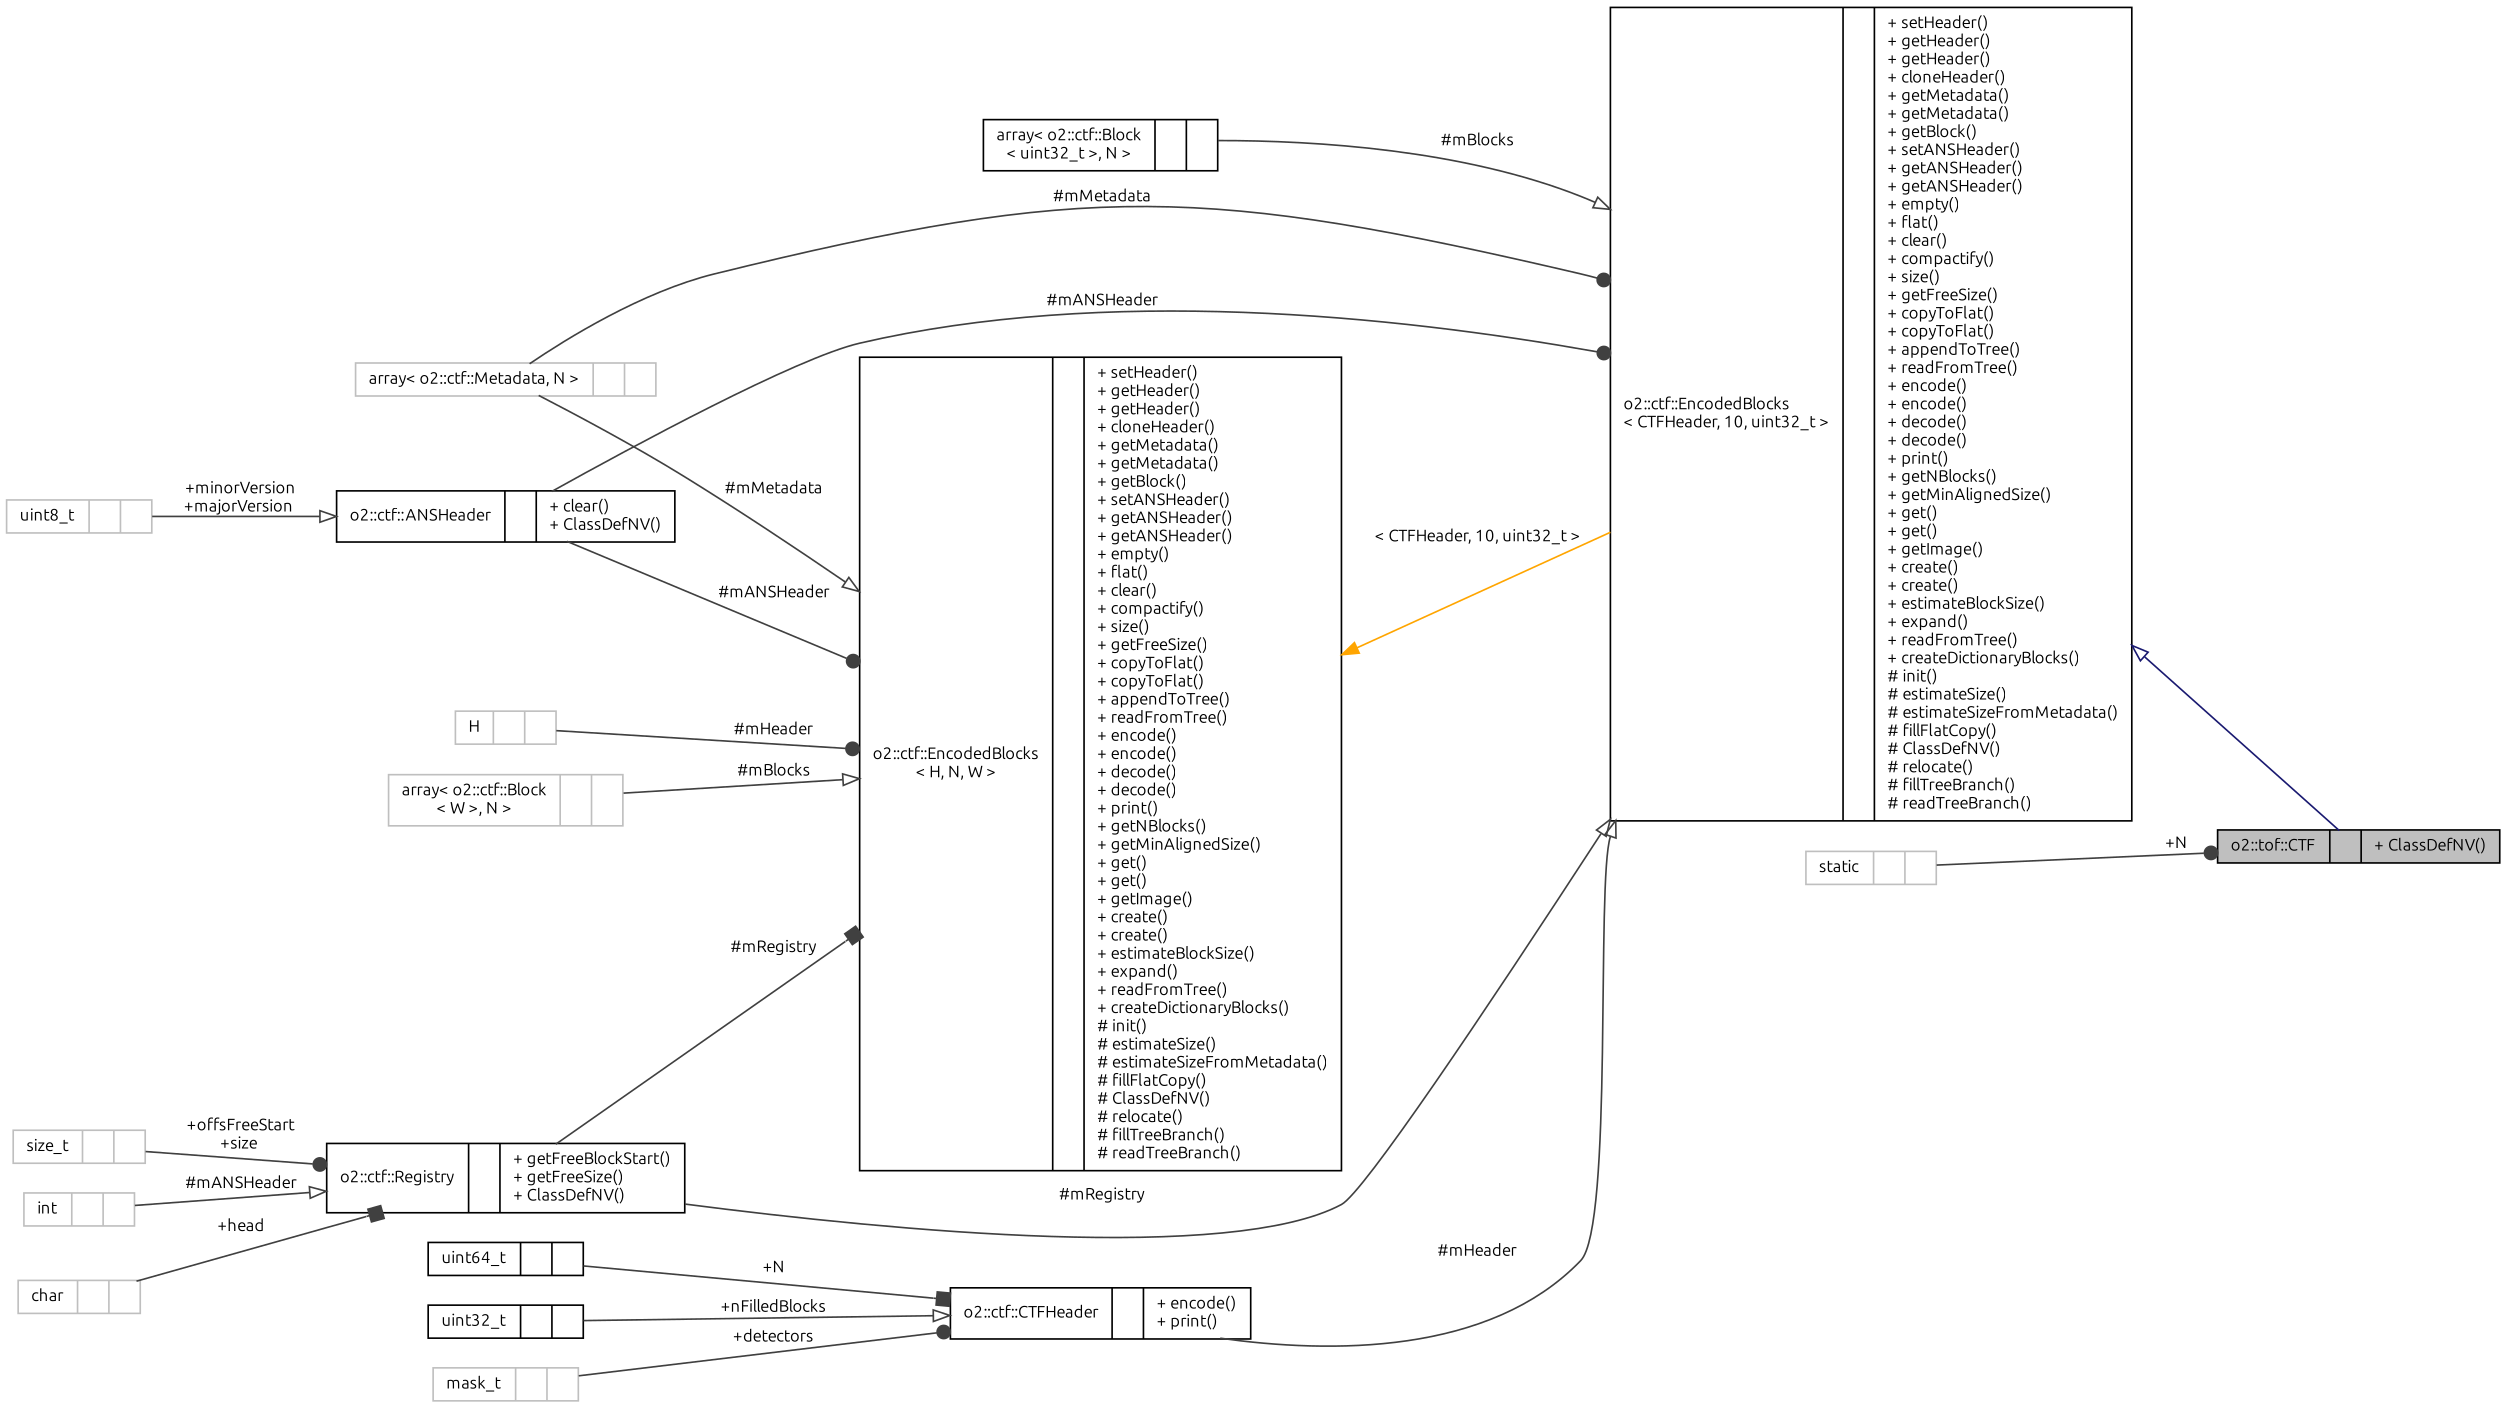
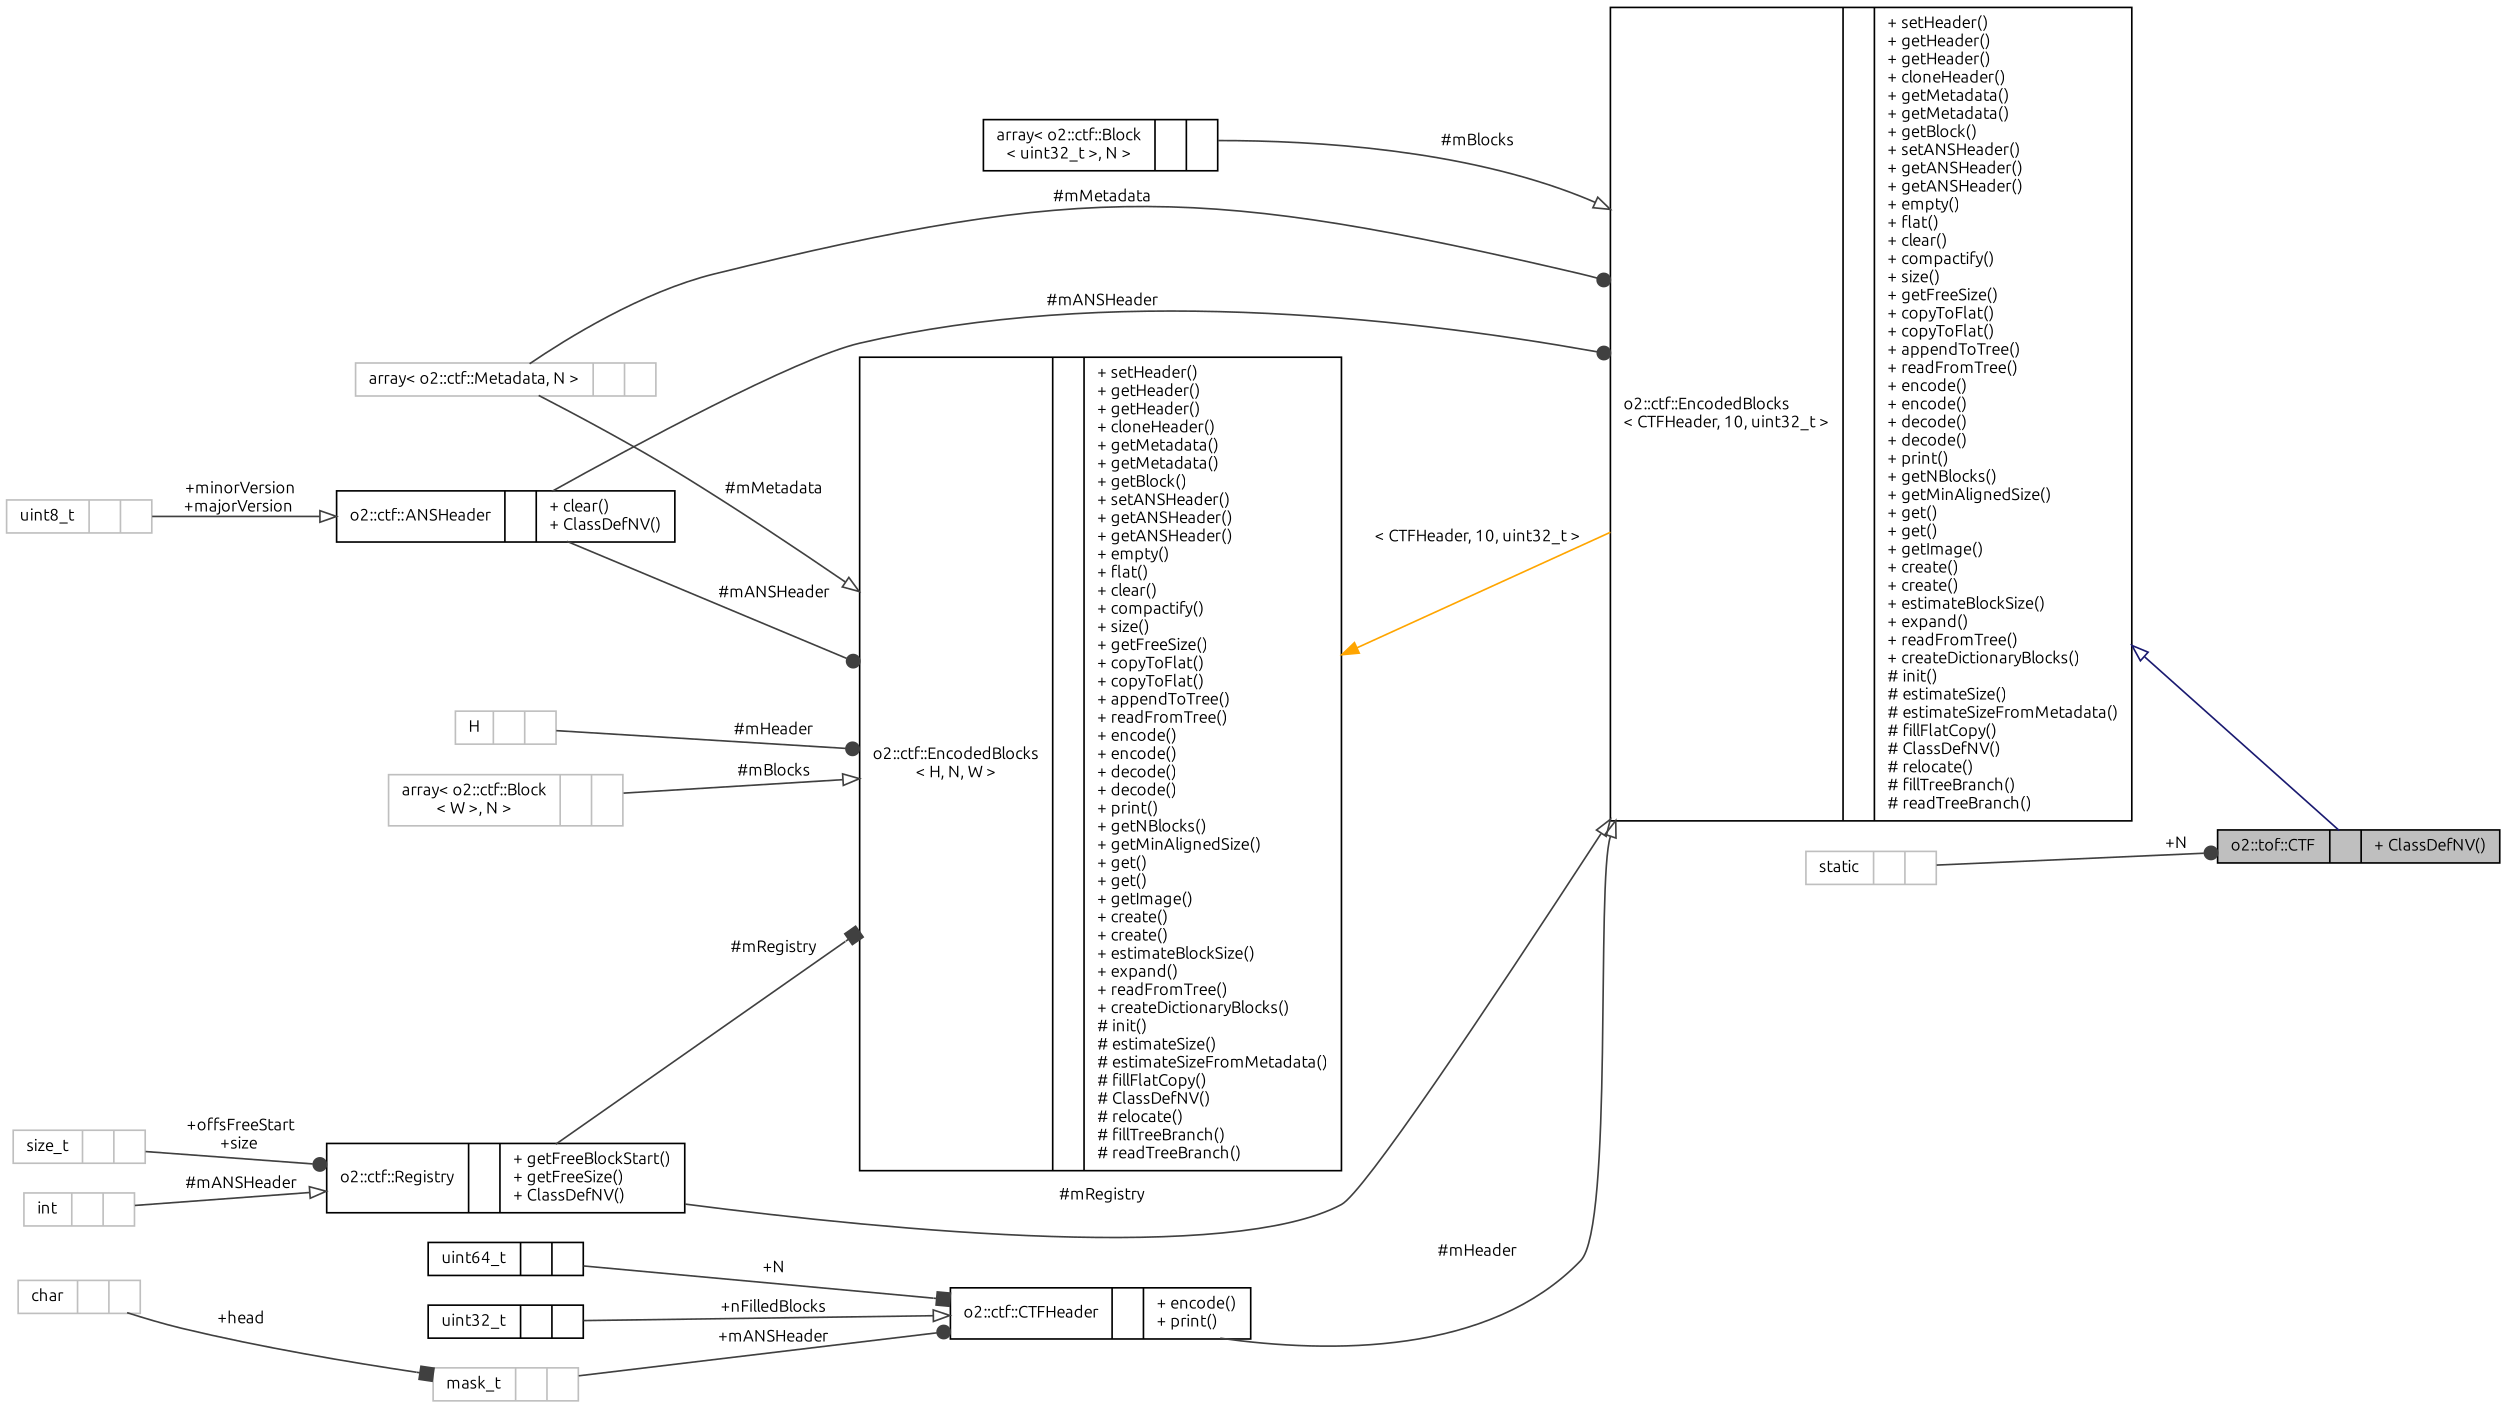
edge "char" -> "o2::ctf::Registry": now "char" -> "mask_t"
edge "mask_t" -> "o2::ctf::CTFHeader": label " +detectors" -> " +mANSHeader"
